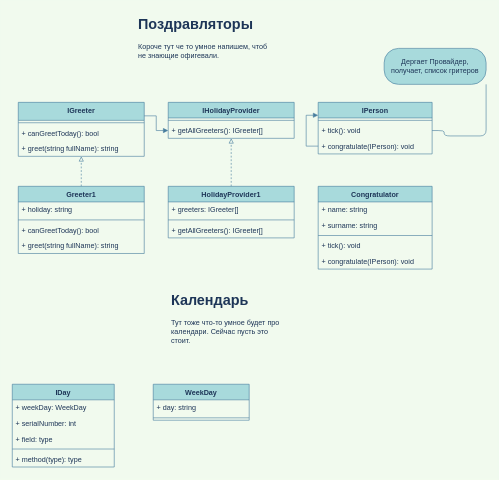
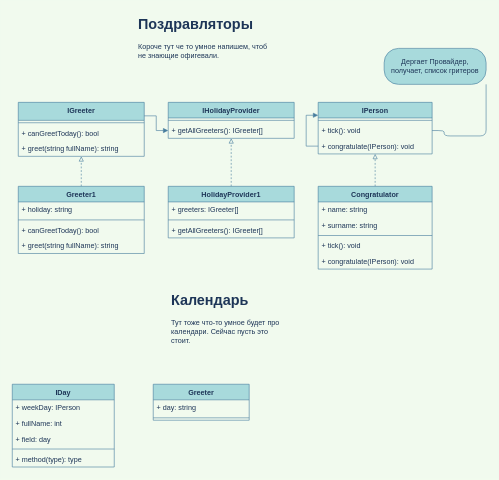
edge "Congratulator" -> "IPerson": added
node "WeekDay": label "WeekDay" -> "Greeter"
node "+ weekDay: WeekDay": label "+ weekDay: WeekDay" -> "+ weekDay: IPerson"
node "+ serialNumber: int": label "+ serialNumber: int" -> "+ fullName: int"
node "+ field: type": label "+ field: type" -> "+ field: day"
